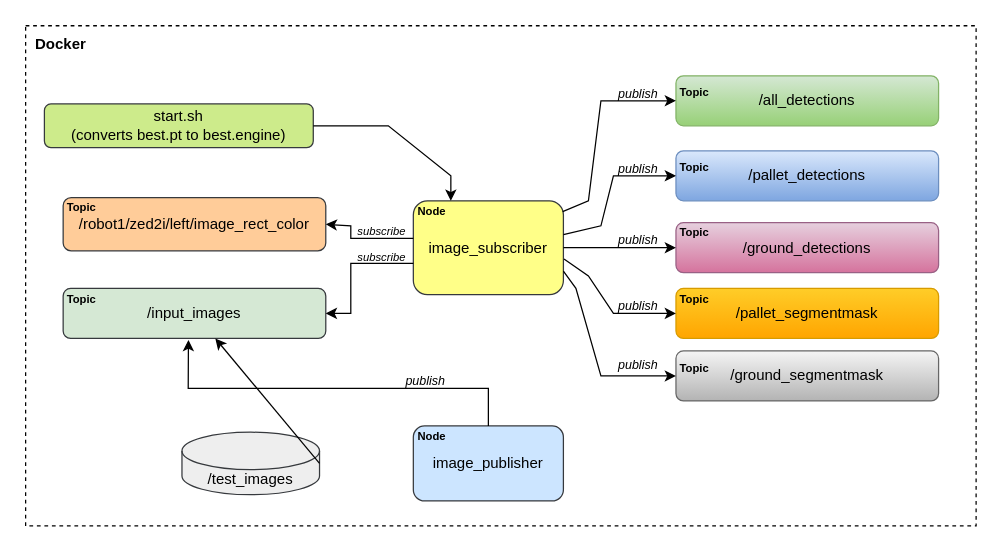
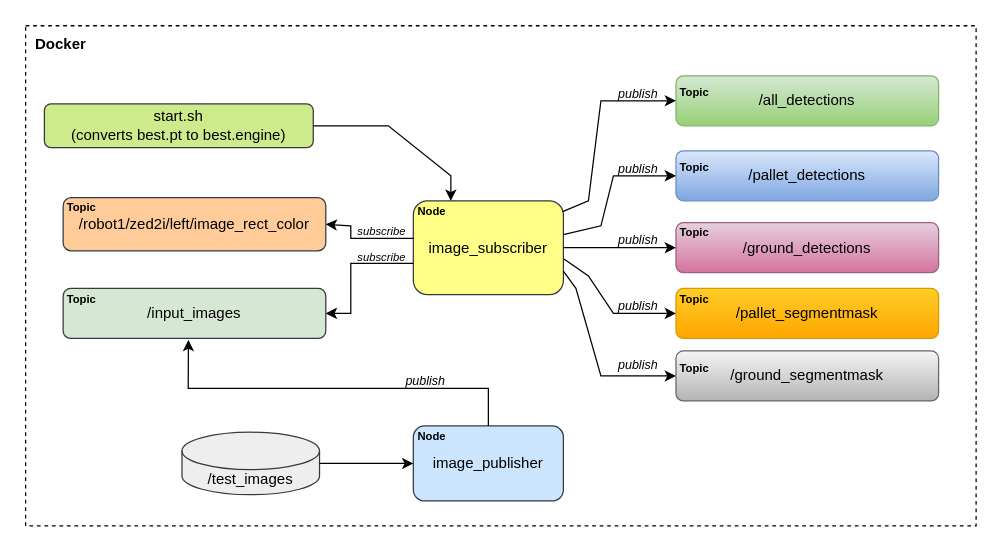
edge "/test_images" -> "/input_images": now "/test_images" -> "image_publisher"
